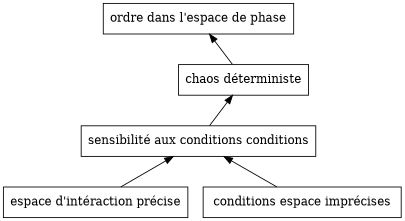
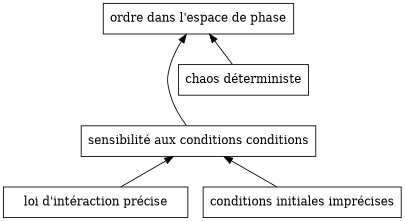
edge "sensibilité aux conditions conditions" -> "chaos déterministe": now "sensibilité aux conditions conditions" -> "ordre dans l'espace de phase"
node "espace d'intéraction précise": label "espace d'intéraction précise" -> "loi d'intéraction précise"
node "conditions espace imprécises": label "conditions espace imprécises" -> "conditions initiales imprécises"
